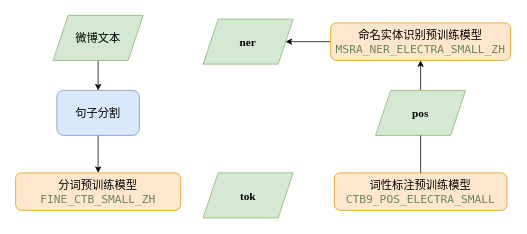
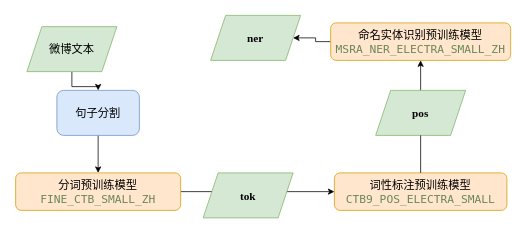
node "微博文本": moved (98, 38) -> (72, 49)
node "ner": moved (248, 42) -> (255, 38)
edge "分词预训练模型 FINE_CTB_SMALL_ZH" -> "词性标注预训练模型 CTB9_POS_ELECTRA_SMALL": added
